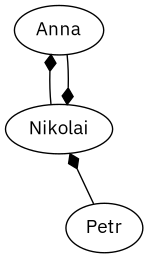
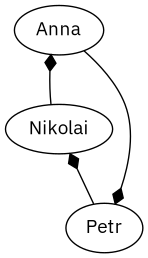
edge "Anna" -> "Nikolai": now "Anna" -> "Petr"
